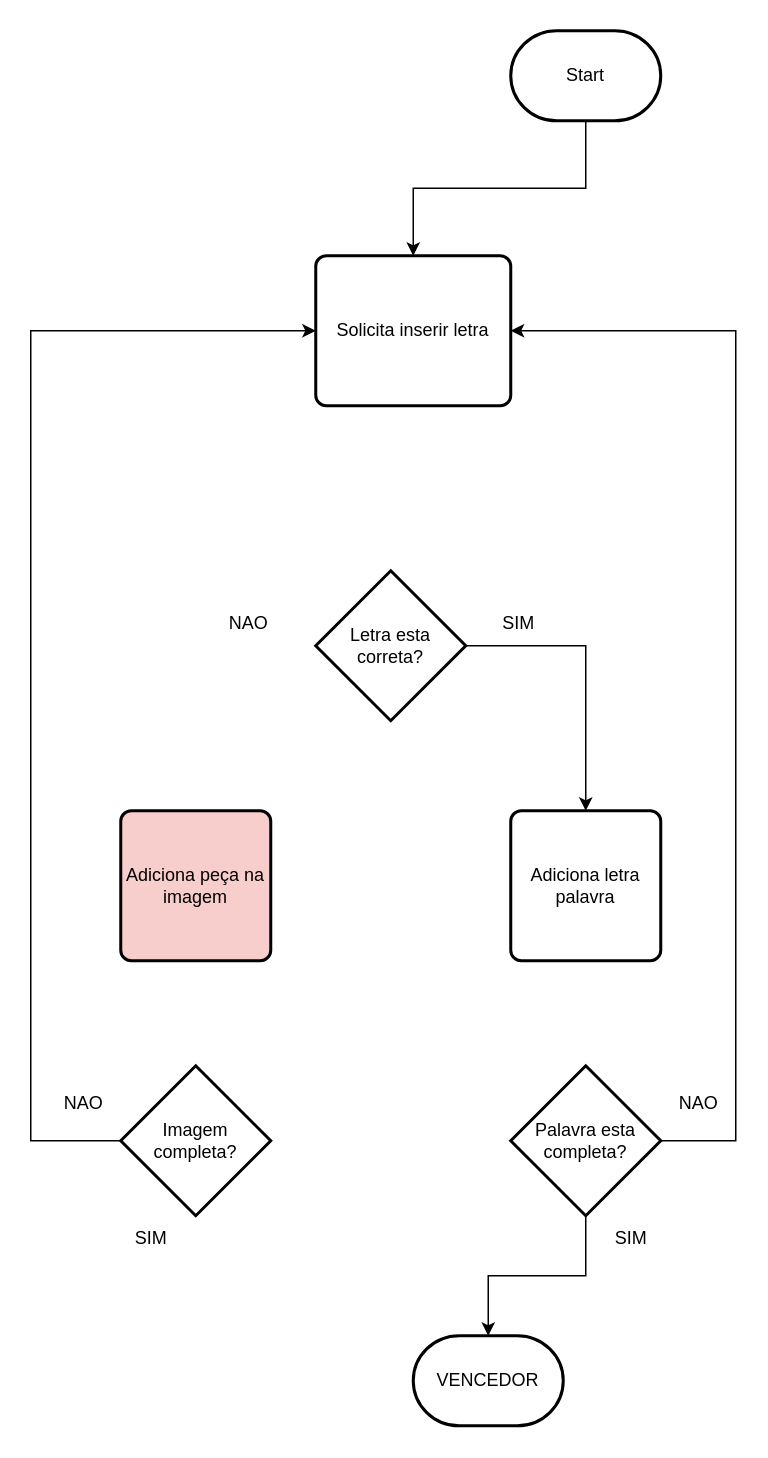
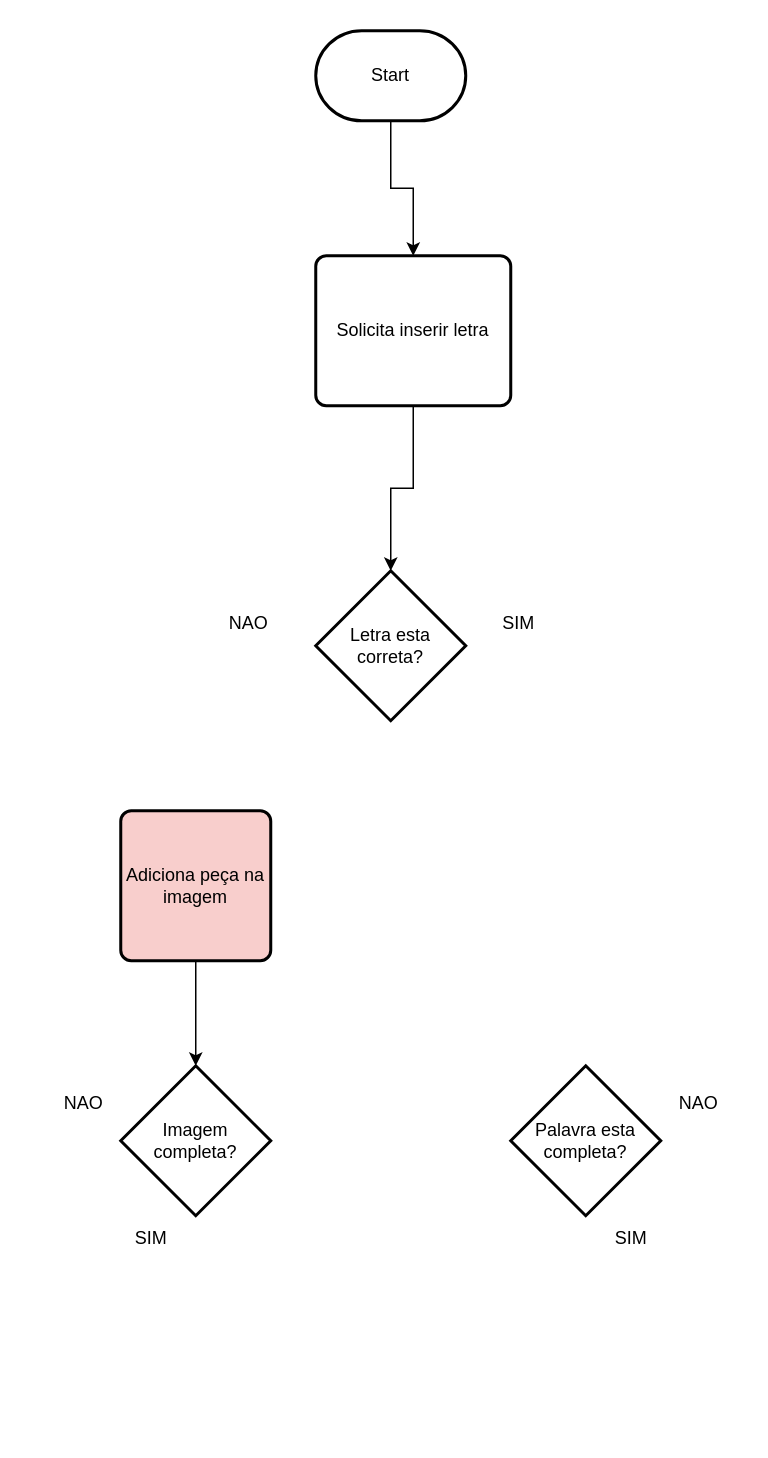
node "Start": moved (586, 76) -> (391, 76)
edge "Solicita inserir letra" -> "Letra esta correta?": added
edge "Imagem completa?" -> "Solicita inserir letra": removed
edge "Letra esta correta?" -> "Adiciona letra palavra": removed
edge "Palavra esta completa?" -> "Solicita inserir letra": removed
node "Adiciona letra palavra": removed
edge "Adiciona peça na imagem" -> "Imagem completa?": added
edge "Palavra esta completa?" -> "VENCEDOR": removed
node "VENCEDOR": removed
